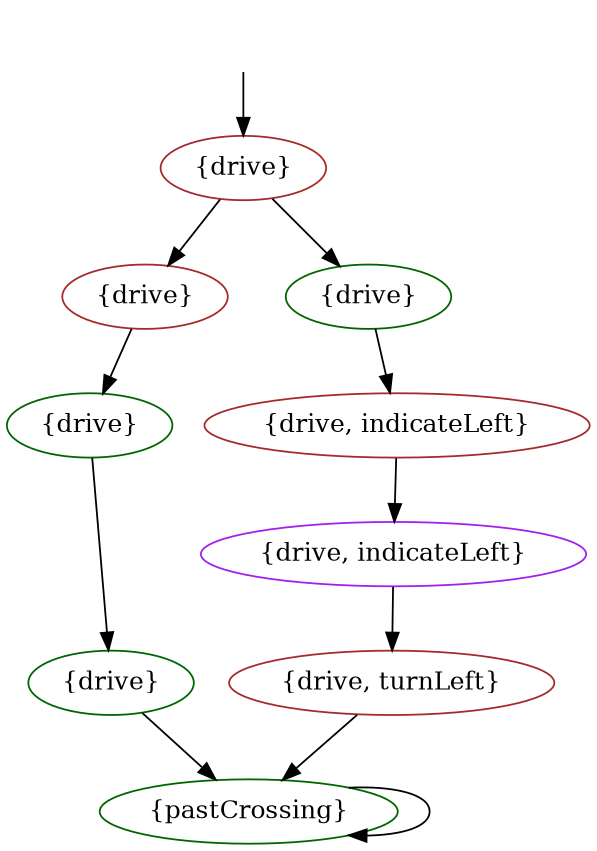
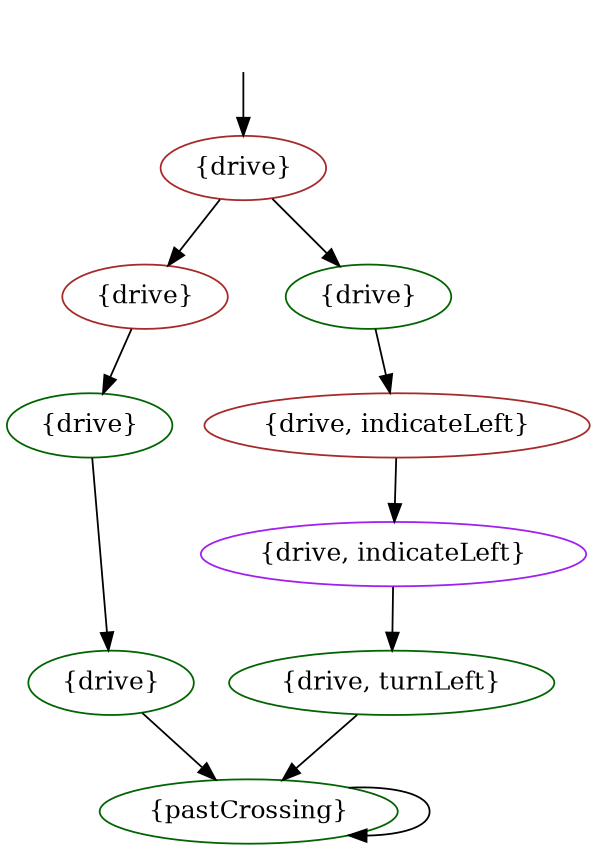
node "{drive, turnLeft}": color brown -> darkgreen
